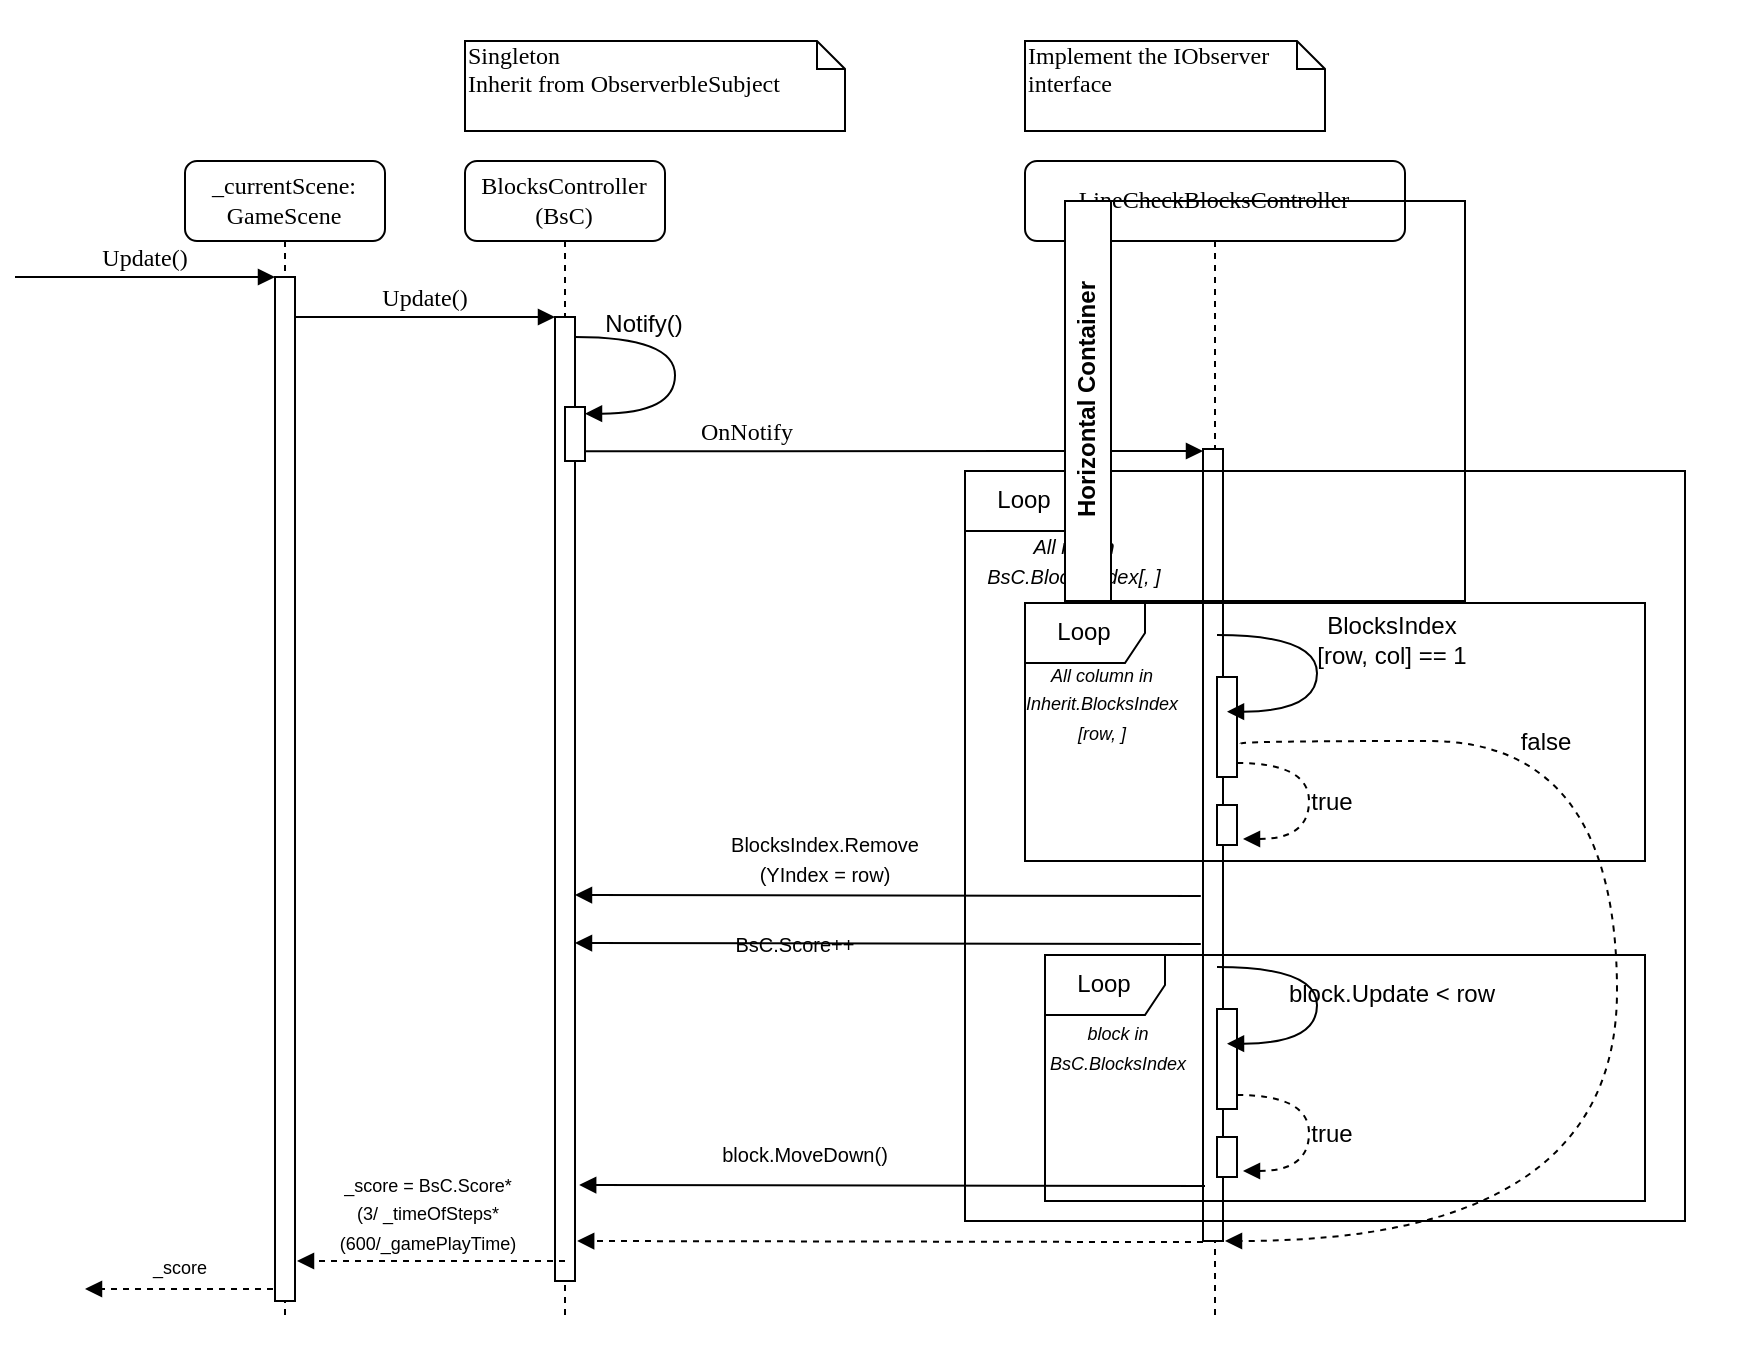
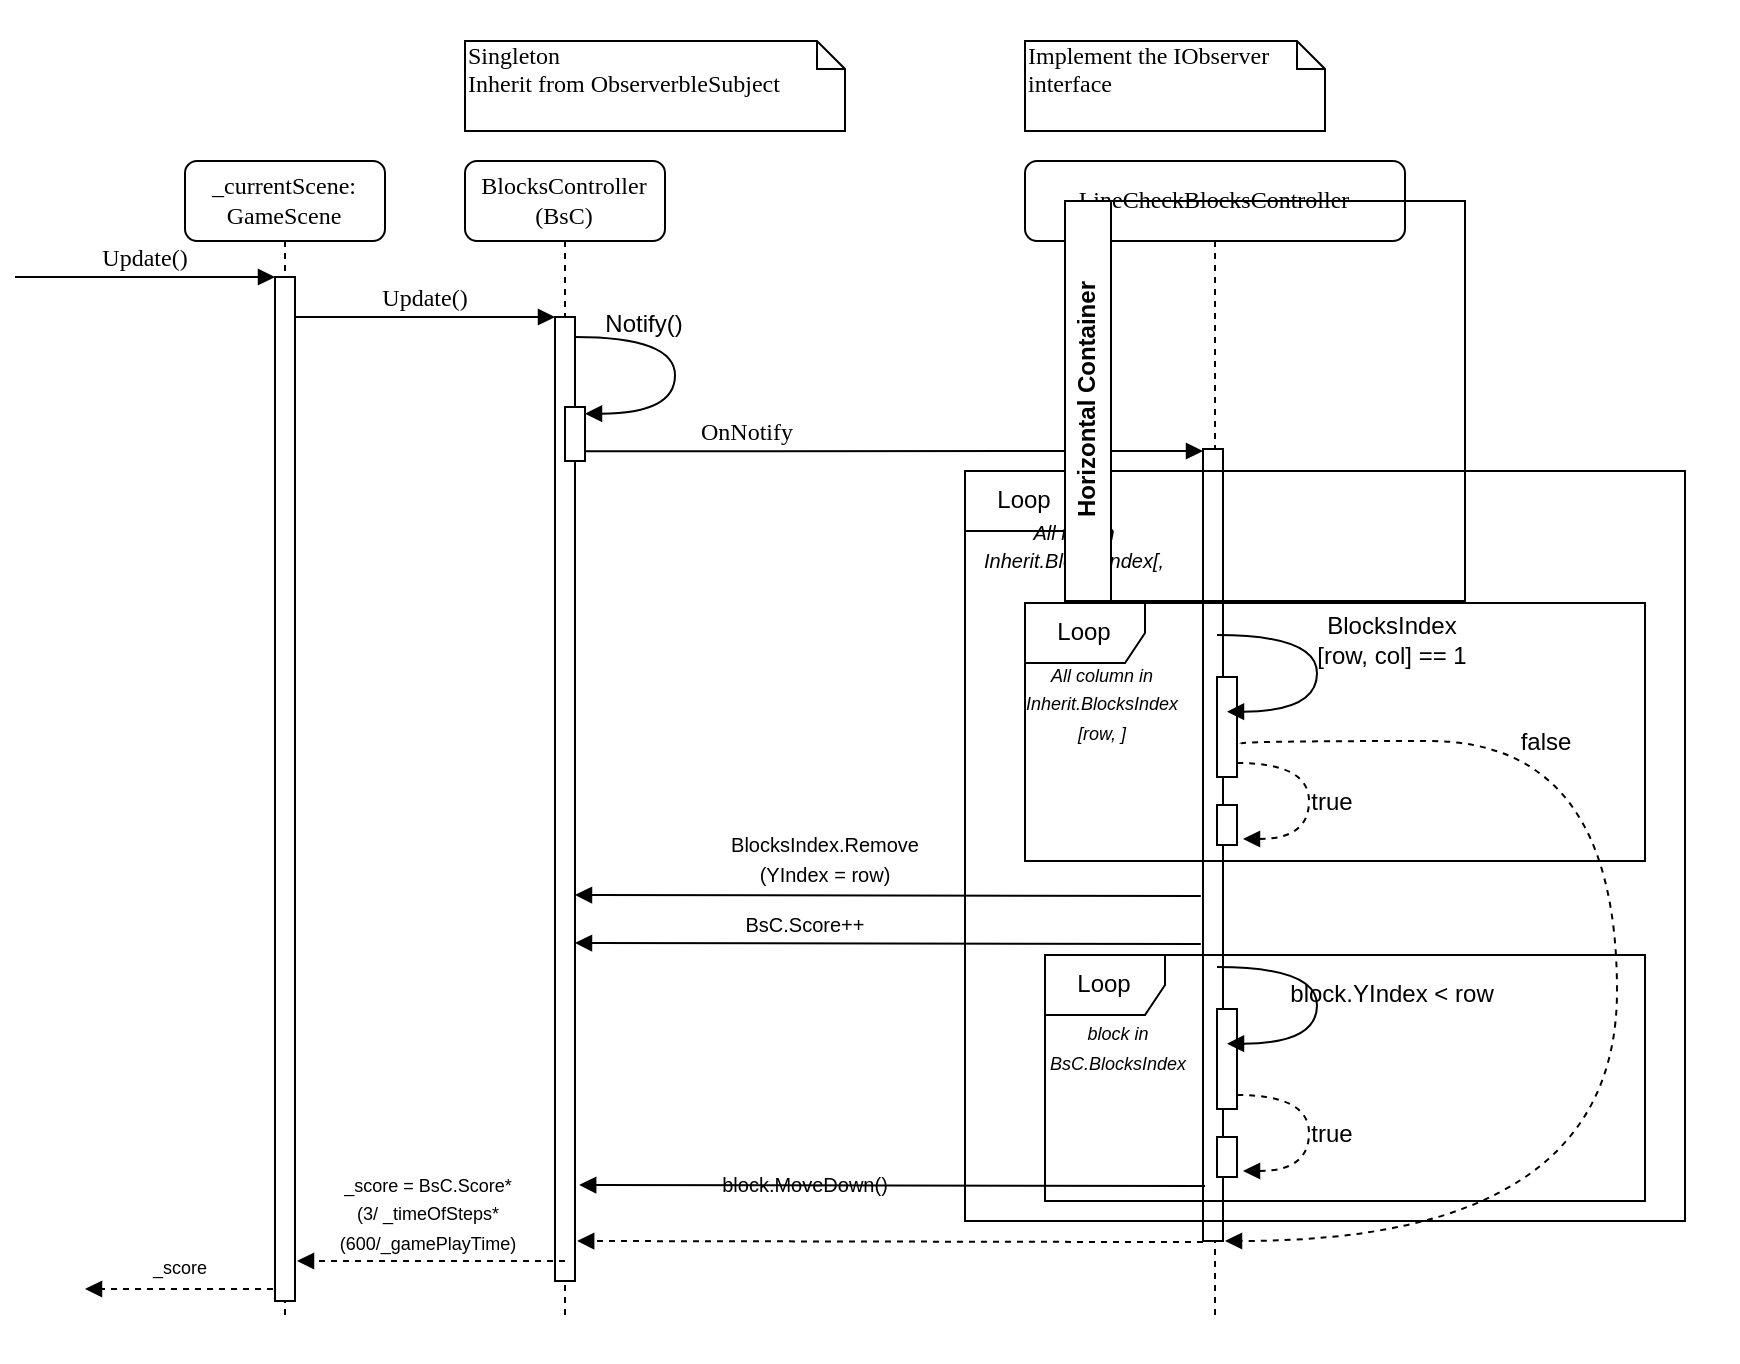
node "All row in BsC.BlocksIndex[, ]": label "All row in BsC.BlocksIndex[, ]" -> "All row in Inherit.BlocksIndex[, ]"
node "BsC.Score++": moved (796, 944) -> (806, 924)
node "block.Update < row": label "block.Update < row" -> "block.YIndex < row"
node "block.MoveDown()": moved (806, 1154) -> (806, 1184)
